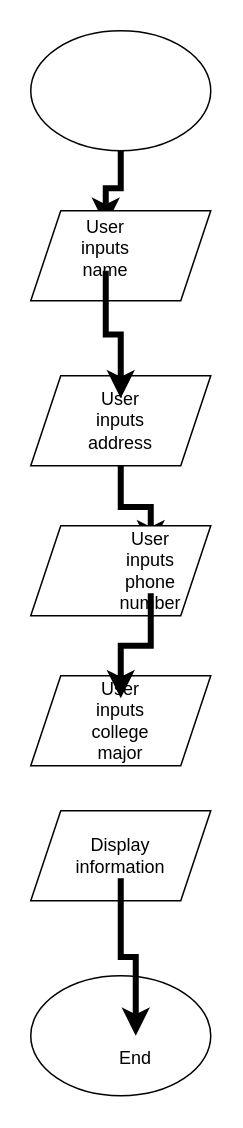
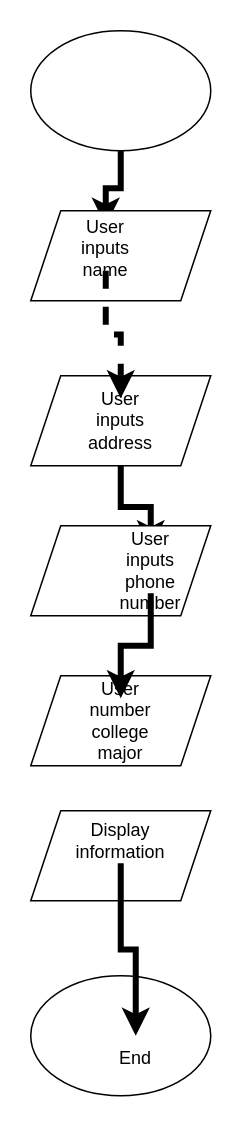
edge "User inputs name" -> "User inputs address": style solid -> dashed
node "User inputs college major": label "User inputs college major" -> "User number college major"
node "Display information": moved (121, 856) -> (121, 841)
